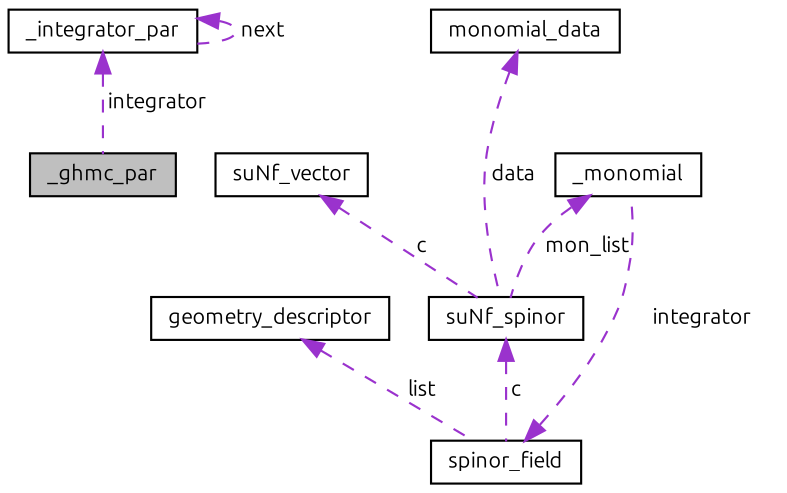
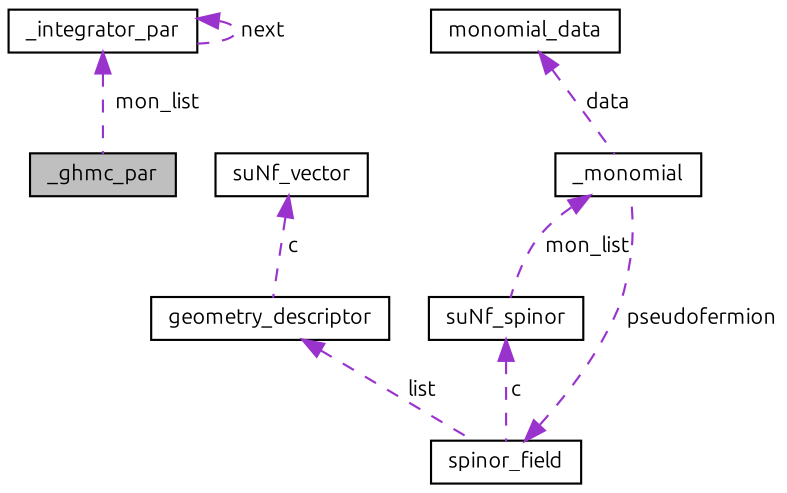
edge "_ghmc_par" -> "_integrator_par": label " integrator" -> " mon_list"
edge "suNf_spinor" -> "monomial_data": now "_monomial" -> "monomial_data"
edge "suNf_spinor" -> "suNf_vector": now "geometry_descriptor" -> "suNf_vector"
edge "_monomial" -> "spinor_field": label " integrator" -> " pseudofermion"
